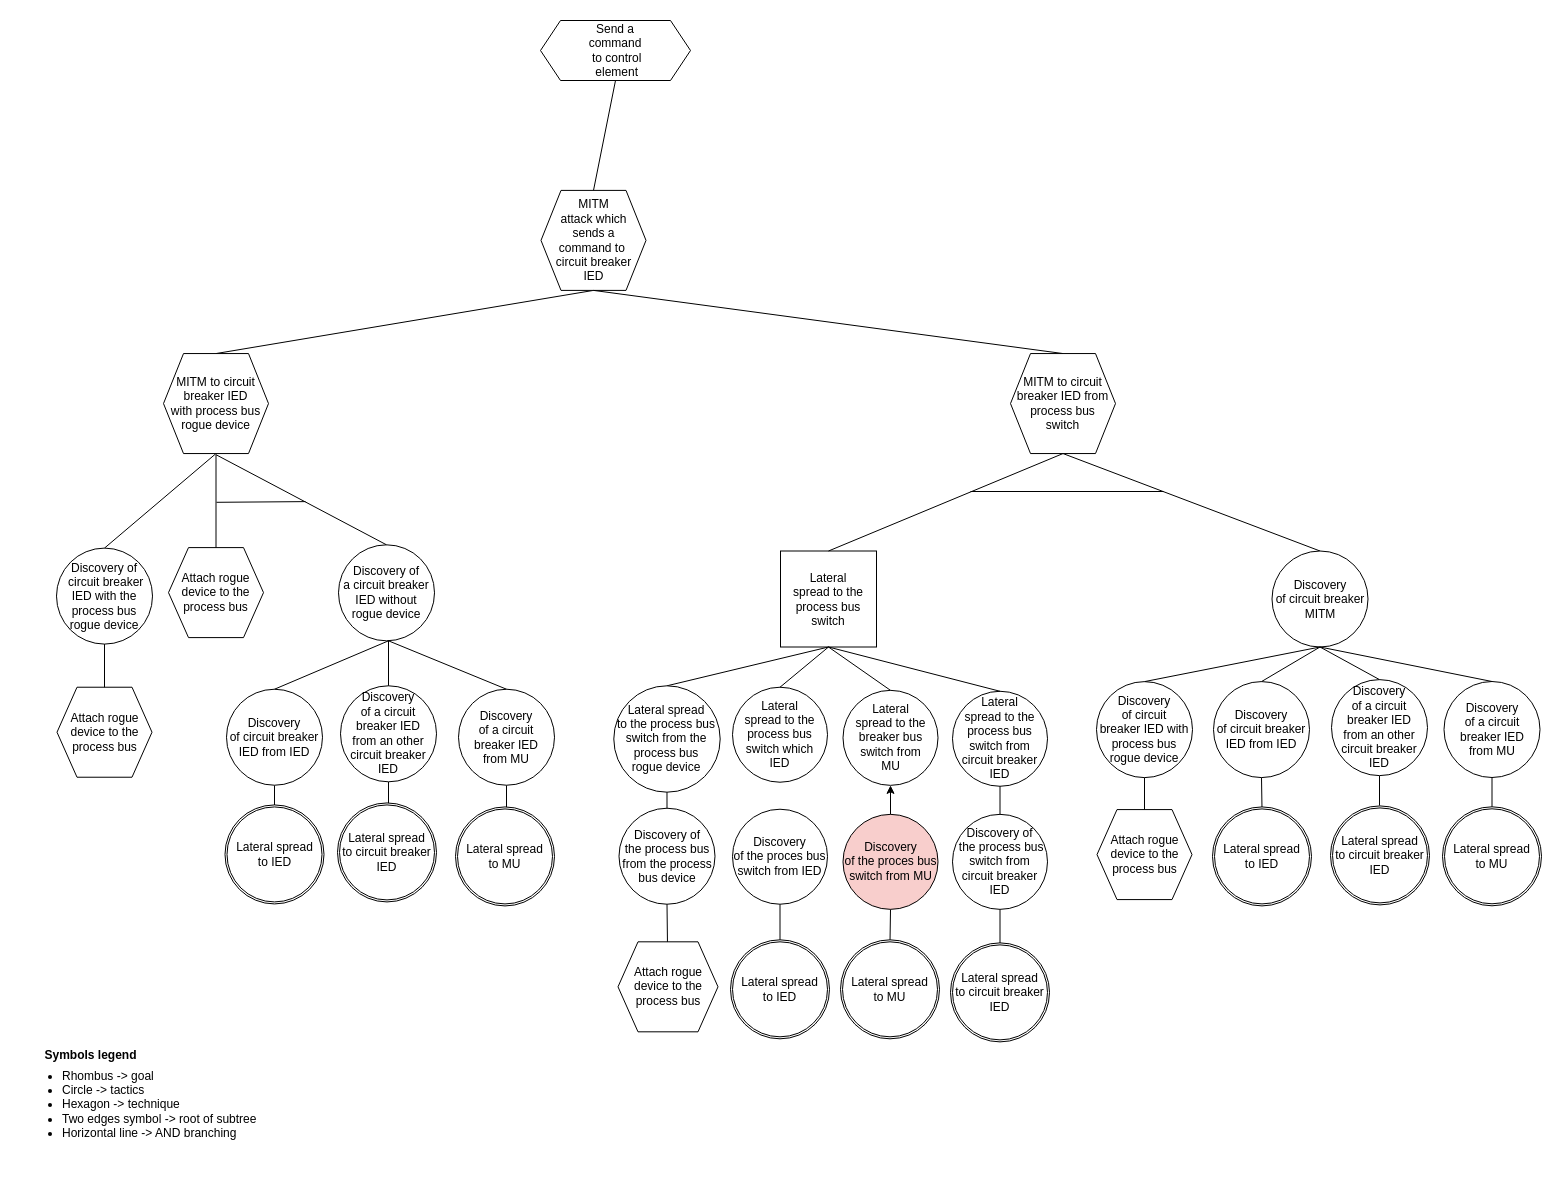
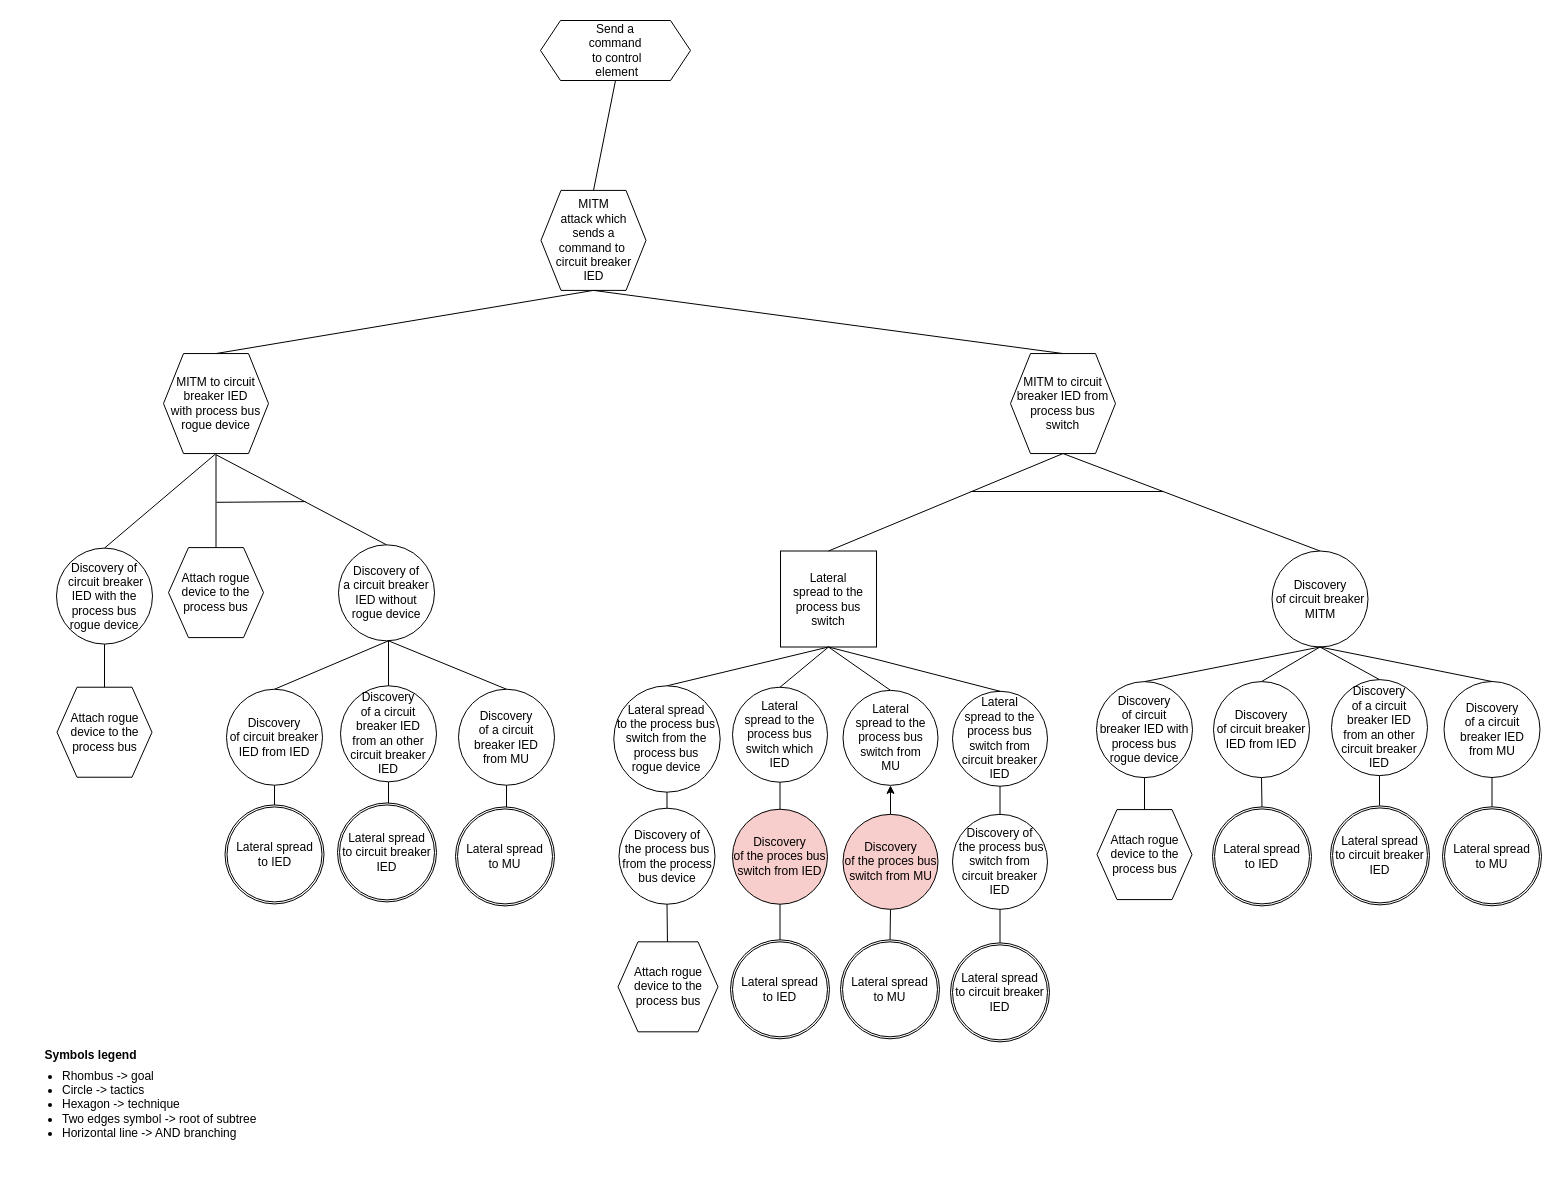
node "Lateral spread to the breaker bus switch from MU": label "Lateral spread to the breaker bus switch from MU" -> "Lateral spread to the process bus switch from MU"
edge "Lateral spread to the process bus switch which IED" -- "Discovery of the proces bus switch from IED": added
node "Discovery of the proces bus switch from IED": fillcolor #ffffff -> #f8cecc
